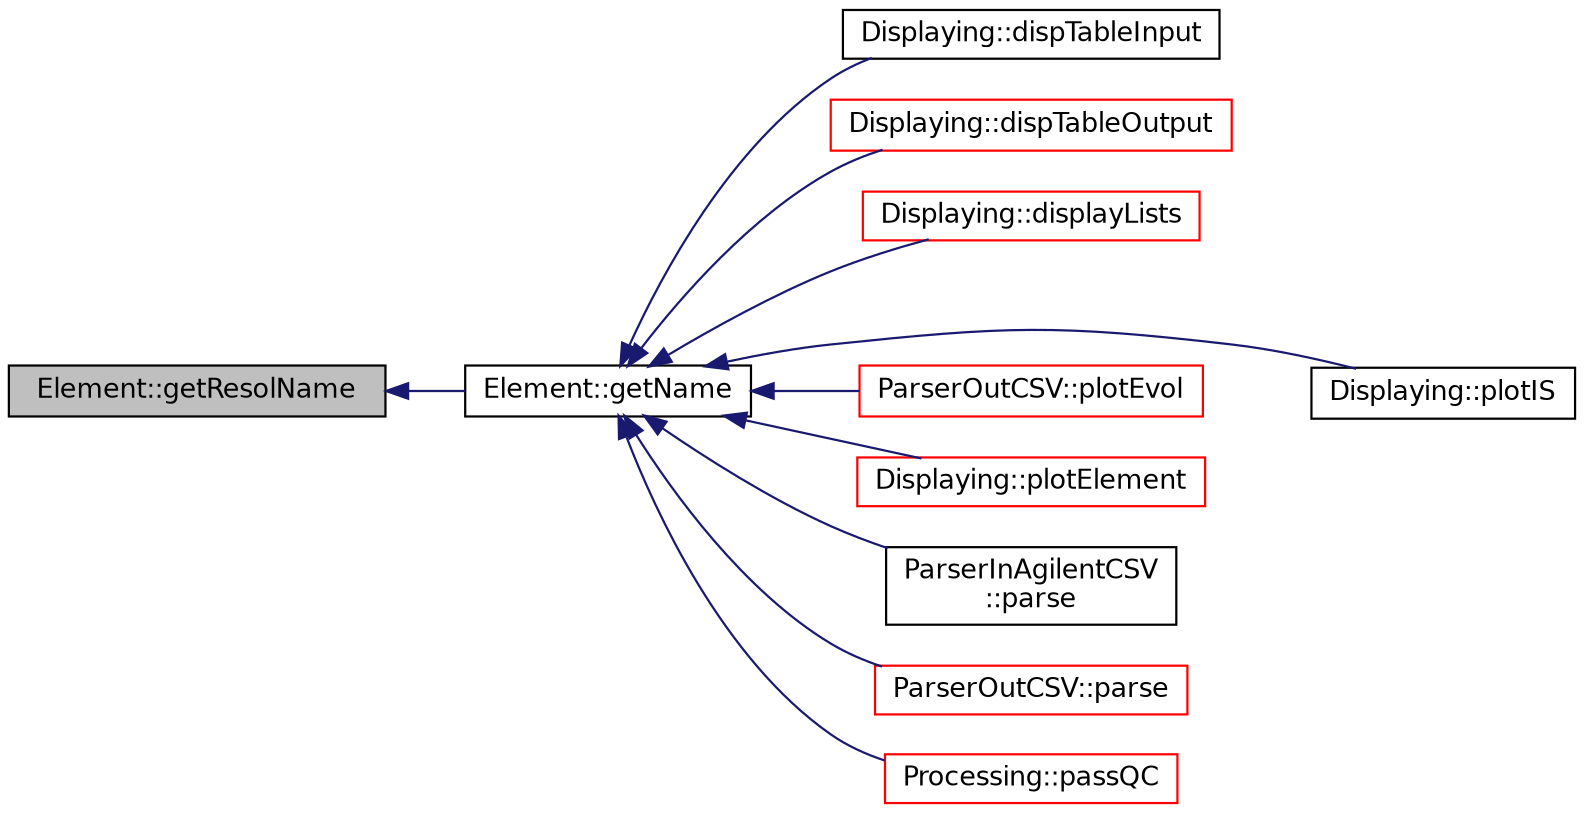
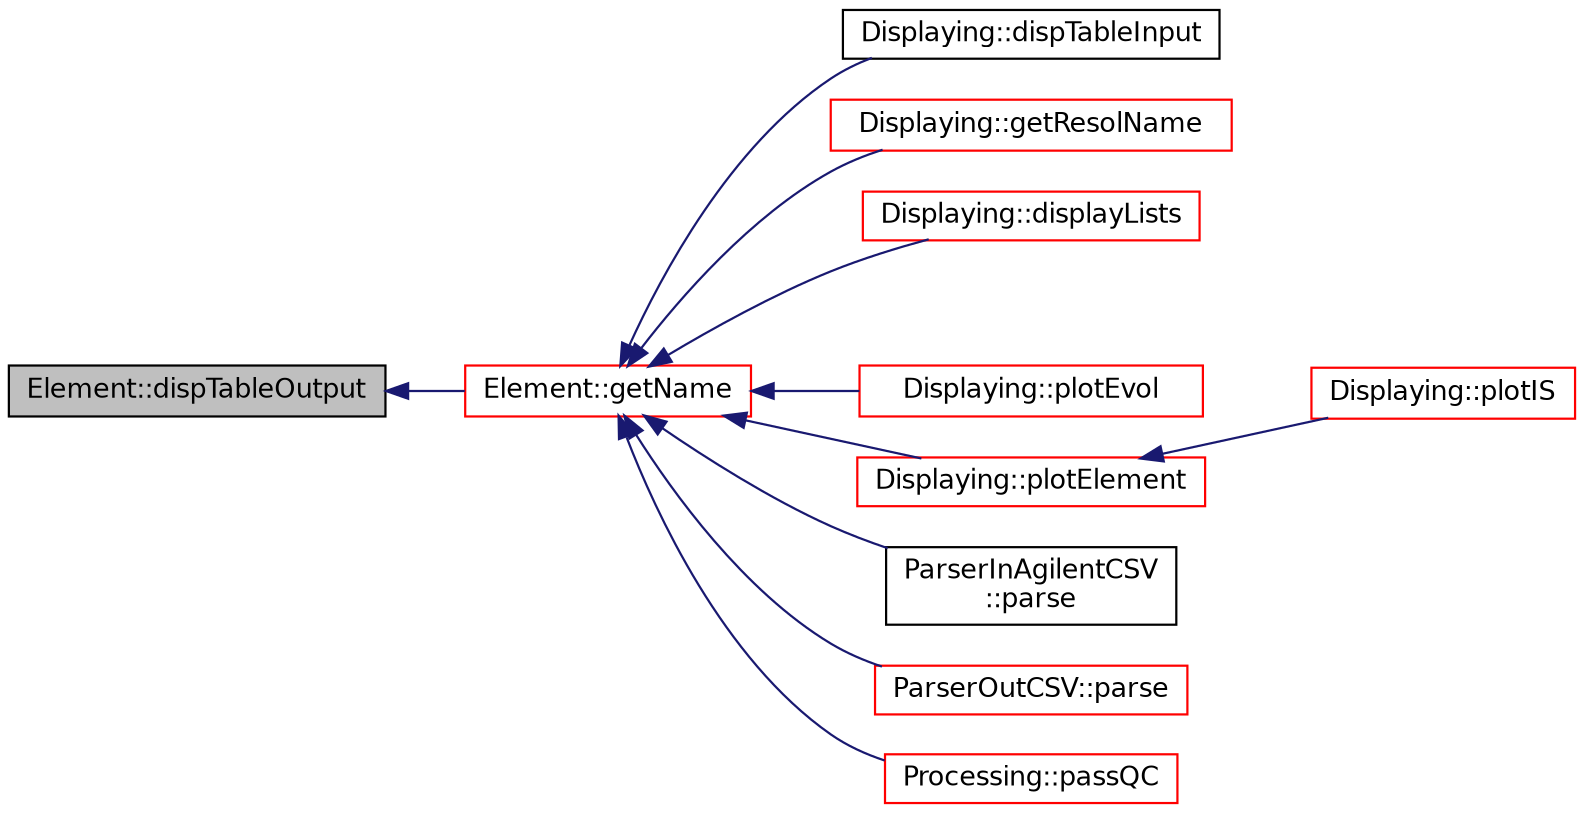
node "Displaying::dispTableOutput": label "Displaying::dispTableOutput" -> "Displaying::getResolName"
edge "Displaying::plotIS" -> "Element::getName": now "Displaying::plotIS" -> "Displaying::plotElement"
node "Element::getResolName": label "Element::getResolName" -> "Element::dispTableOutput"
node "Element::getName": color black -> red
node "ParserOutCSV::plotEvol": label "ParserOutCSV::plotEvol" -> "Displaying::plotEvol"
node "Displaying::plotIS": color black -> red
